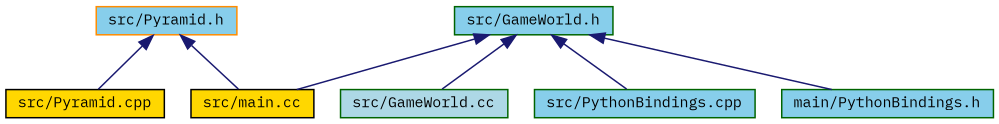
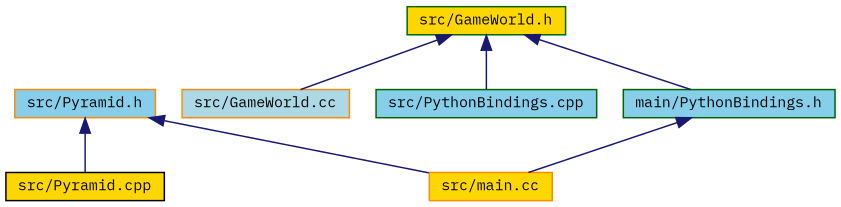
node "src/GameWorld.h": fillcolor skyblue -> gold
edge "src/main.cc" -> "src/GameWorld.h": now "src/main.cc" -> "main/PythonBindings.h"
node "src/main.cc": color black -> darkorange
node "src/GameWorld.cc": color darkgreen -> darkorange
